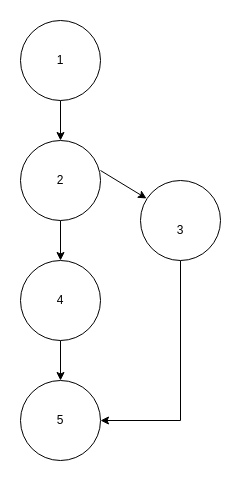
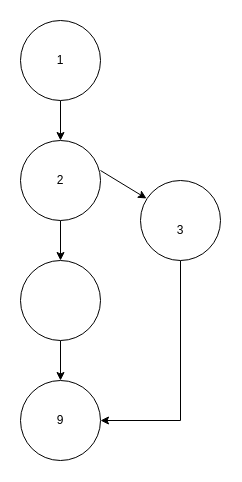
node "4": removed
node "5": label "5" -> "9"
